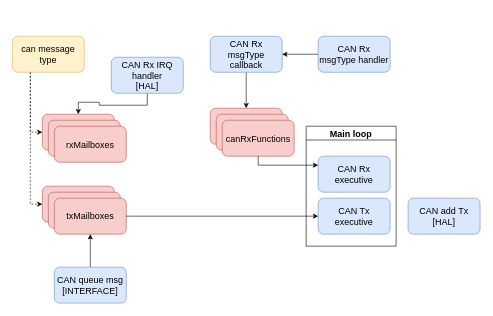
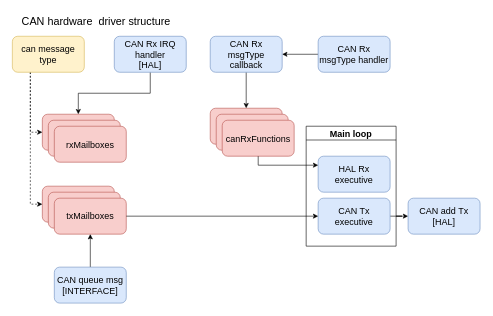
node "CAN hardware driver structure": added
node "CAN Rx IRQ handler [HAL]": moved (147, 75) -> (150, 54)
node "CAN Rx executive": label "CAN Rx executive" -> "HAL Rx executive"
edge "CAN Tx executive" -> "CAN add Tx [HAL]": added
